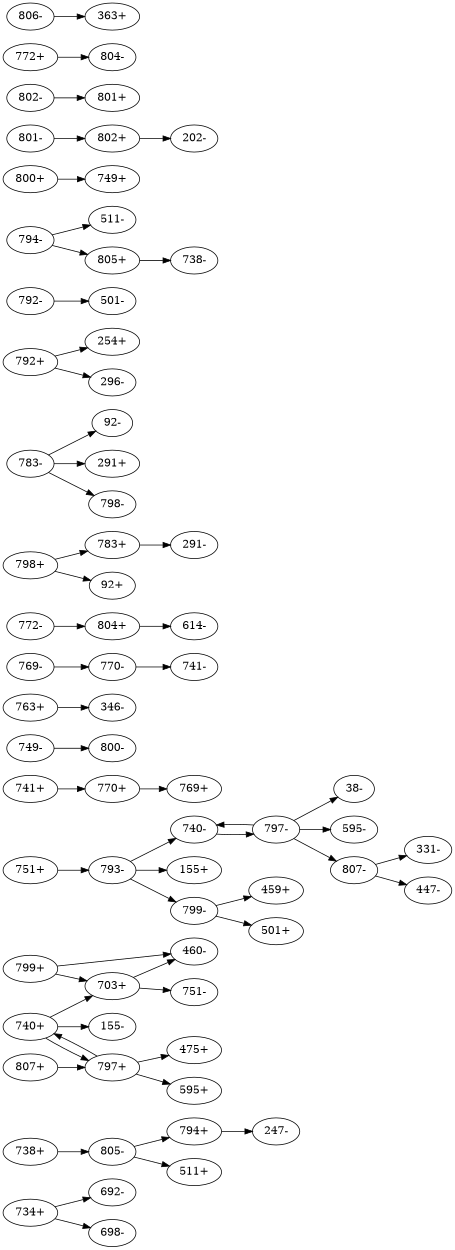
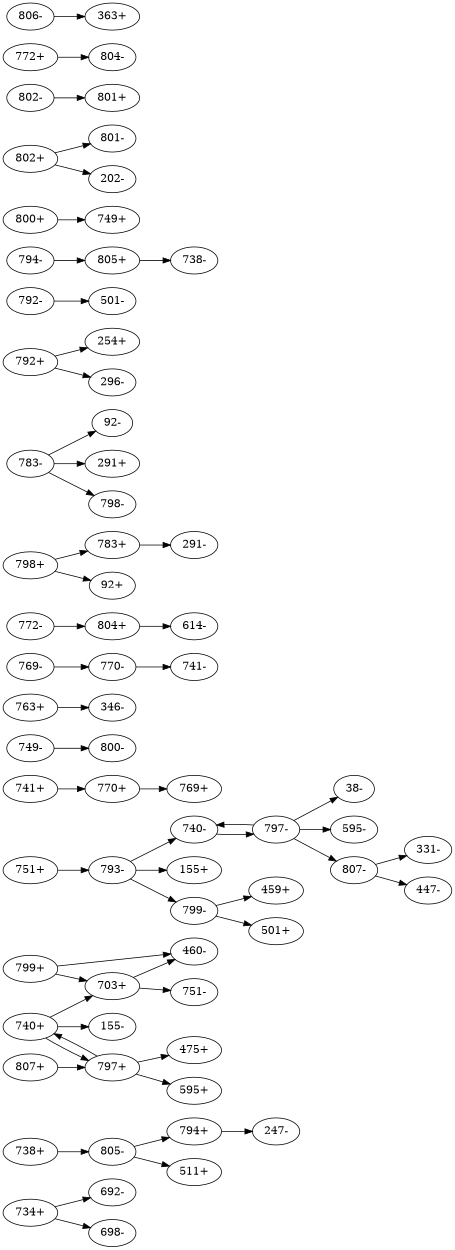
edge "801-" -> "802+": reversed
node "511-": removed
